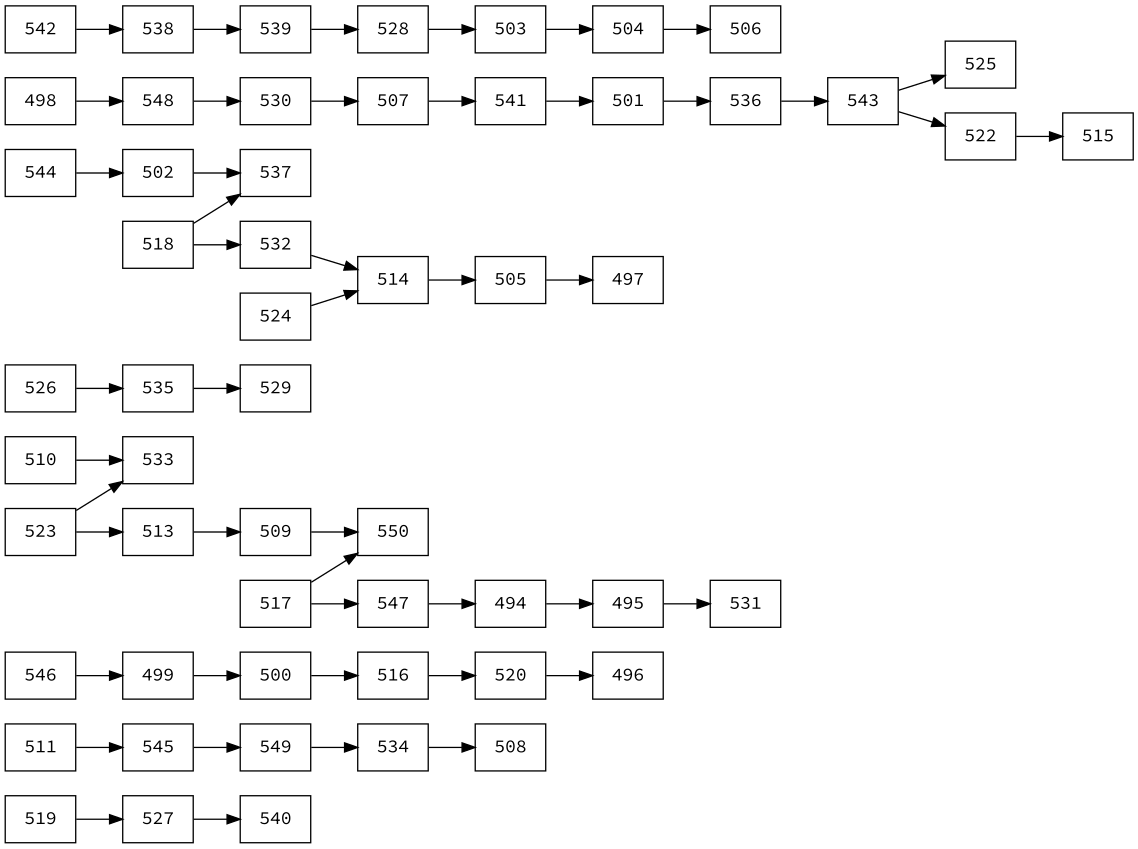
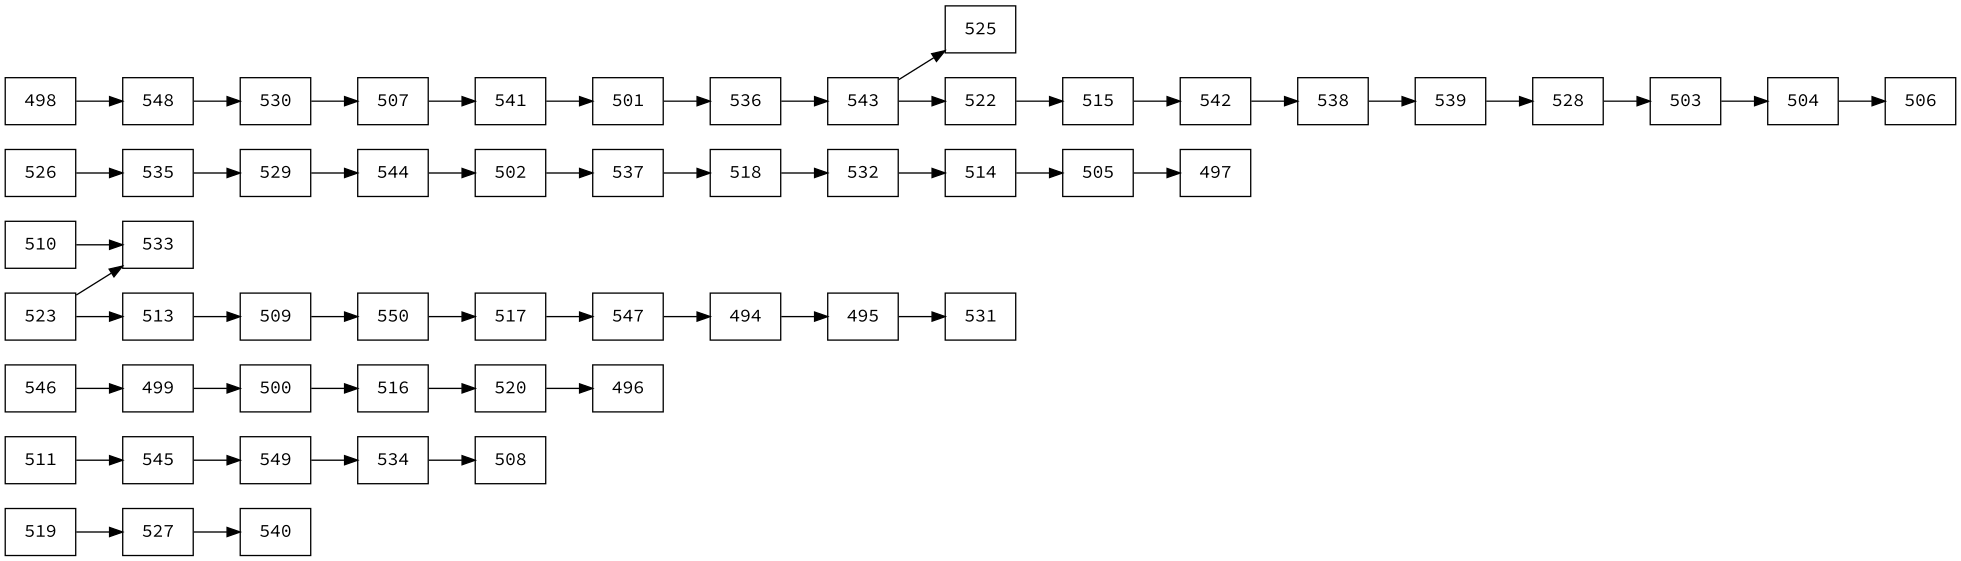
edge "515" -> "542": added
edge "529" -> "544": added
edge "518" -> "537": reversed
node "524": removed
edge "517" -> "550": reversed
